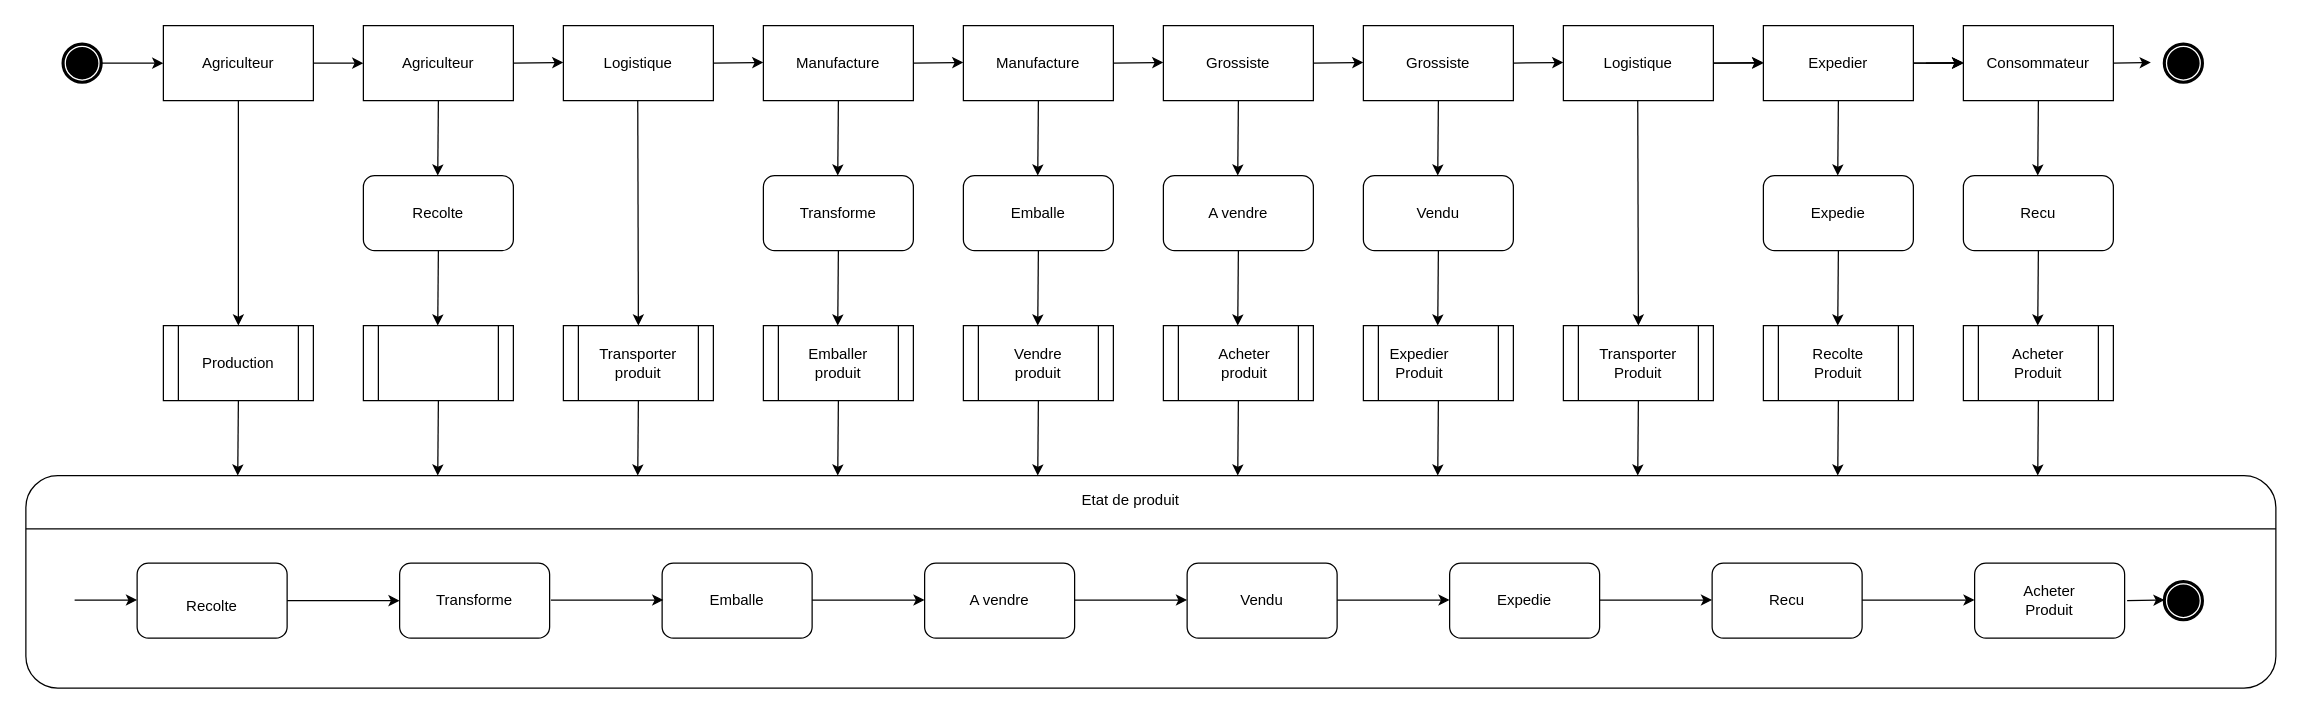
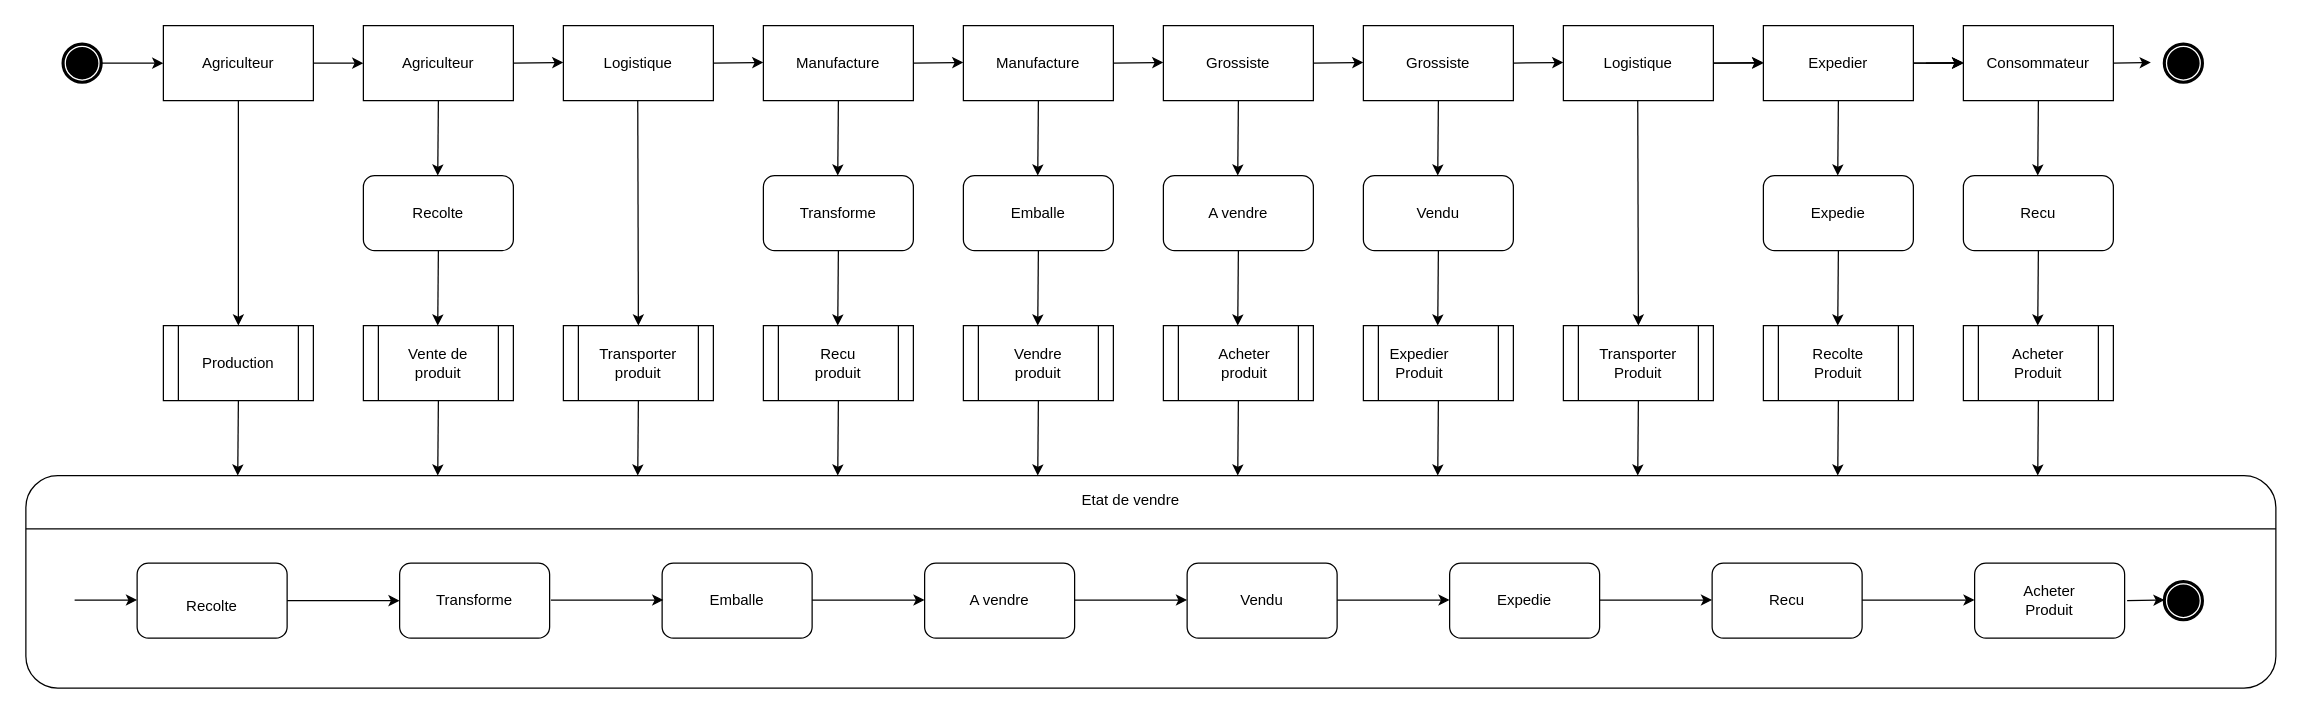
node "Vente de produit": added
node "Emballer produit": label "Emballer produit" -> "Recu produit"
node "Etat de produit": label "Etat de produit" -> "Etat de vendre"
